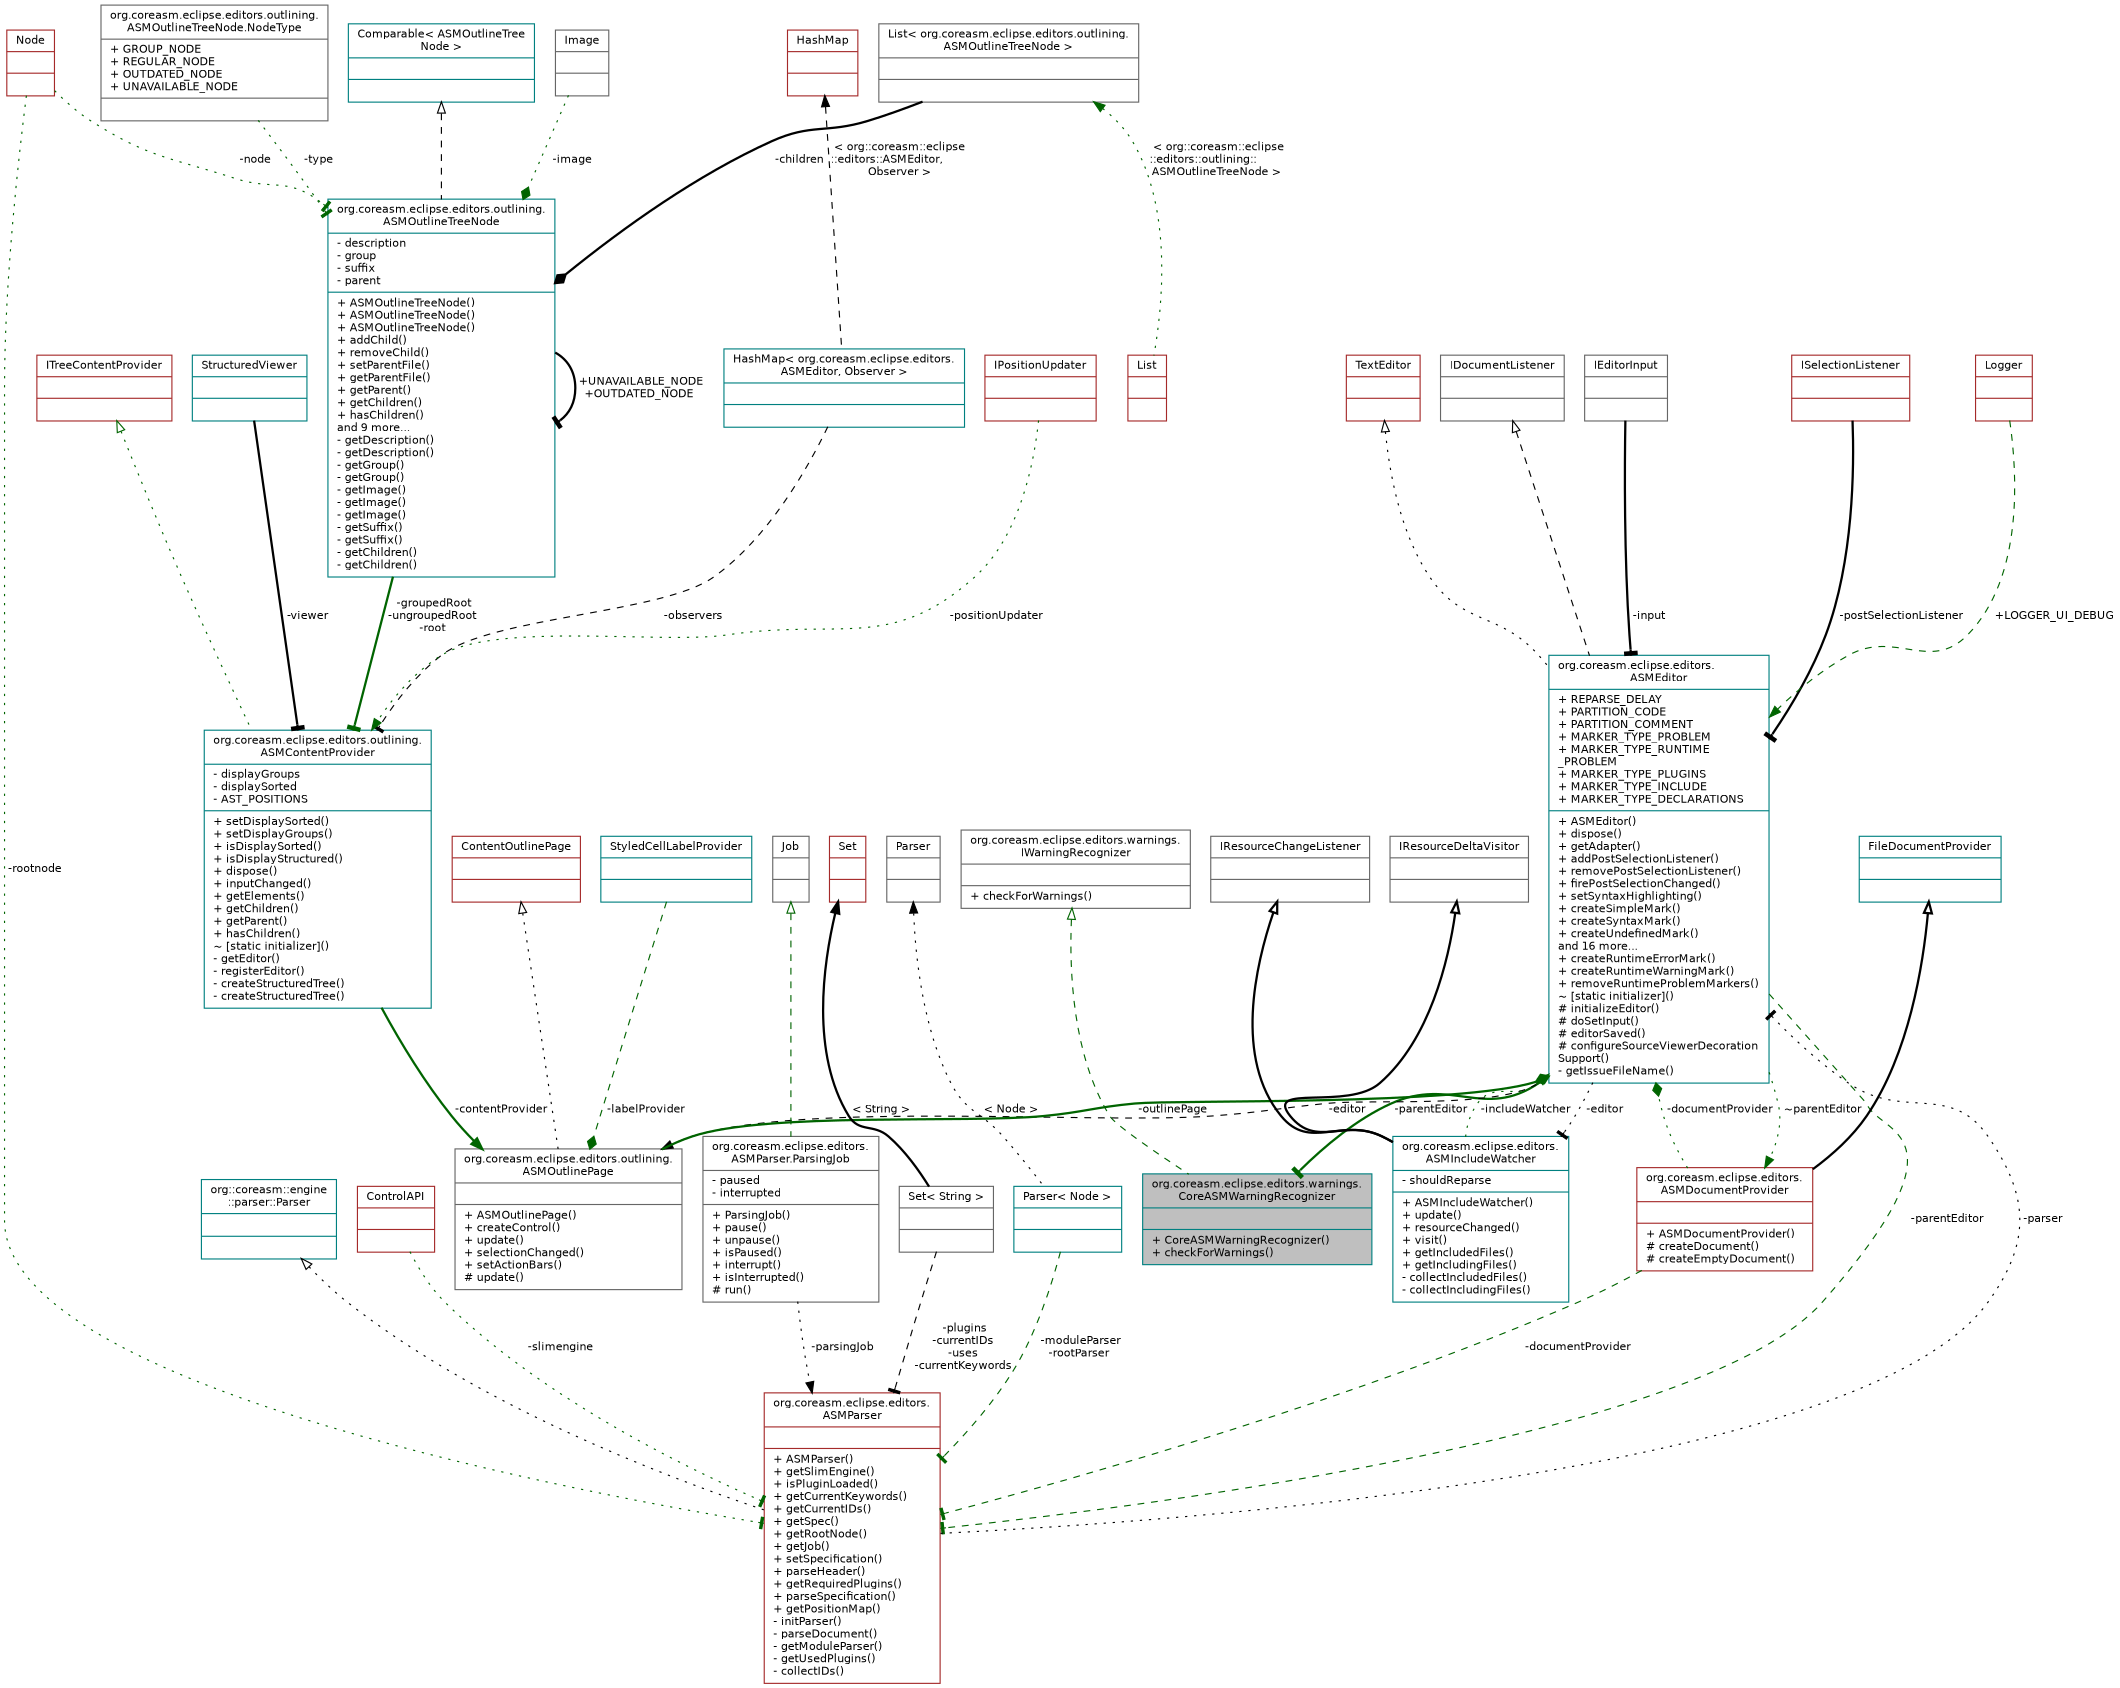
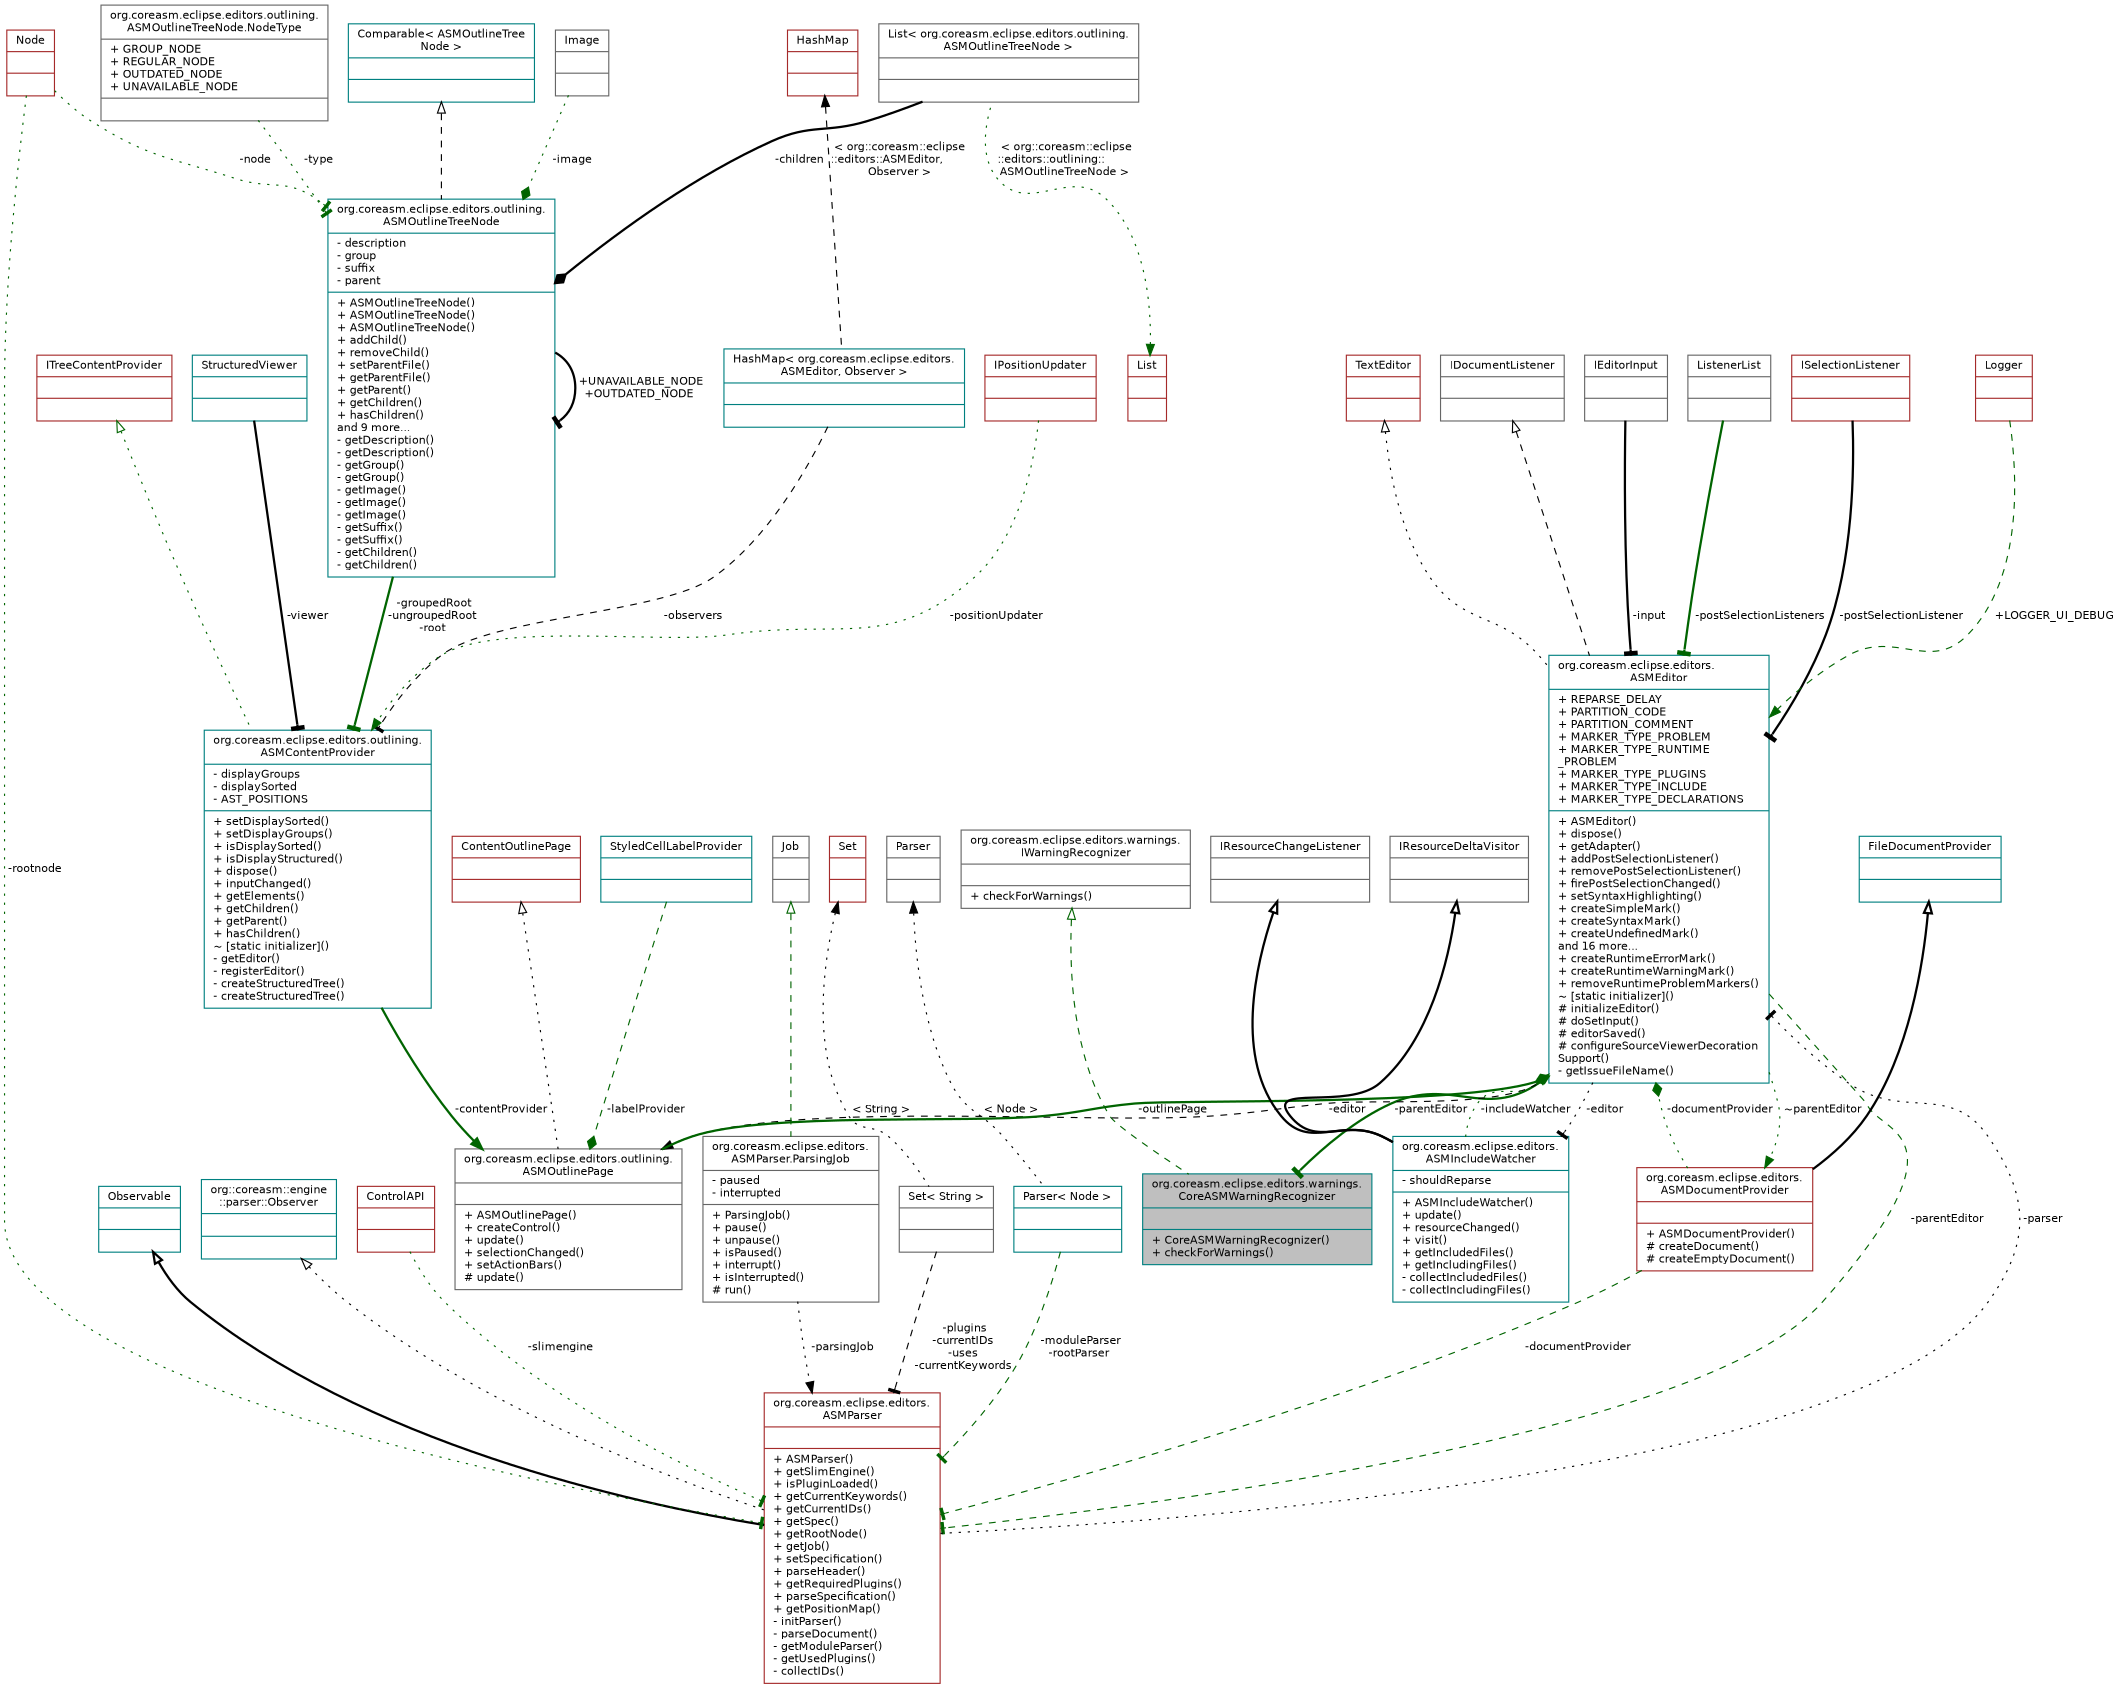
edge "List" -> "List< org.coreasm.eclipse.editors.outlining.": reversed
node "ListenerList": added
edge "Set< String >" -> "Set": style bold -> dotted
node "org::coreasm::engine": text "::parser::Parser" -> "::parser::Observer"
node "Observable": added
